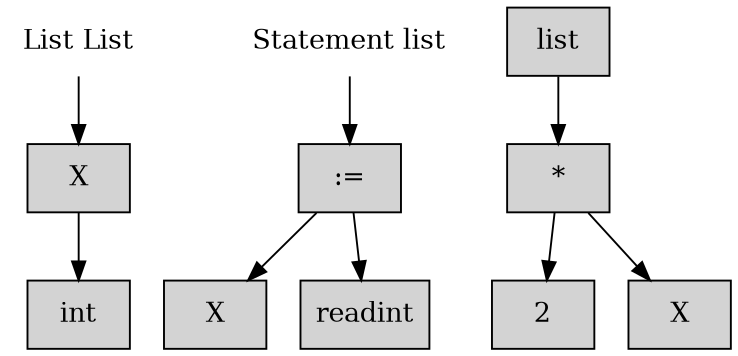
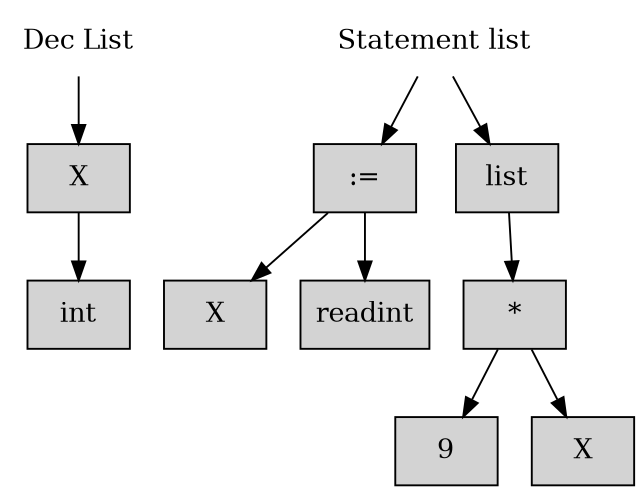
node "List List": label "List List" -> "Dec List"
edge "Statement list" -> "list": added
node "2": label "2" -> "9"
